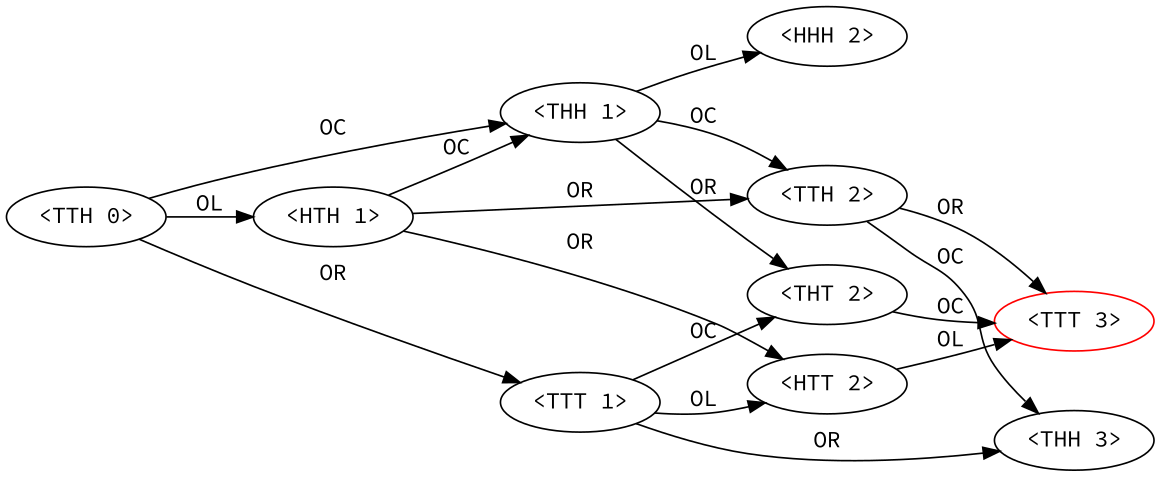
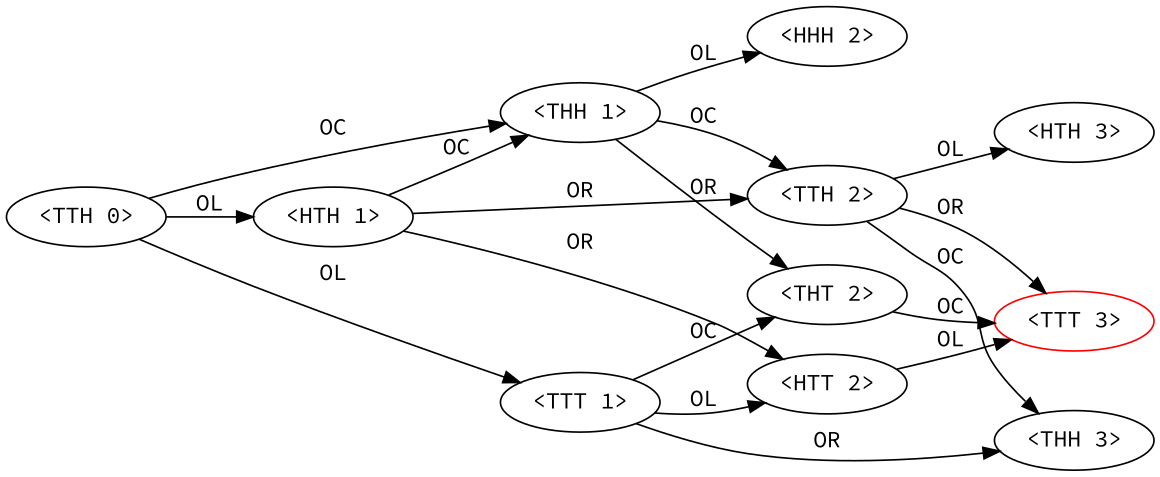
node "<HTH 3>": added
edge "<TTH 0>" -> "<TTT 1>": label "OR" -> "OL"
